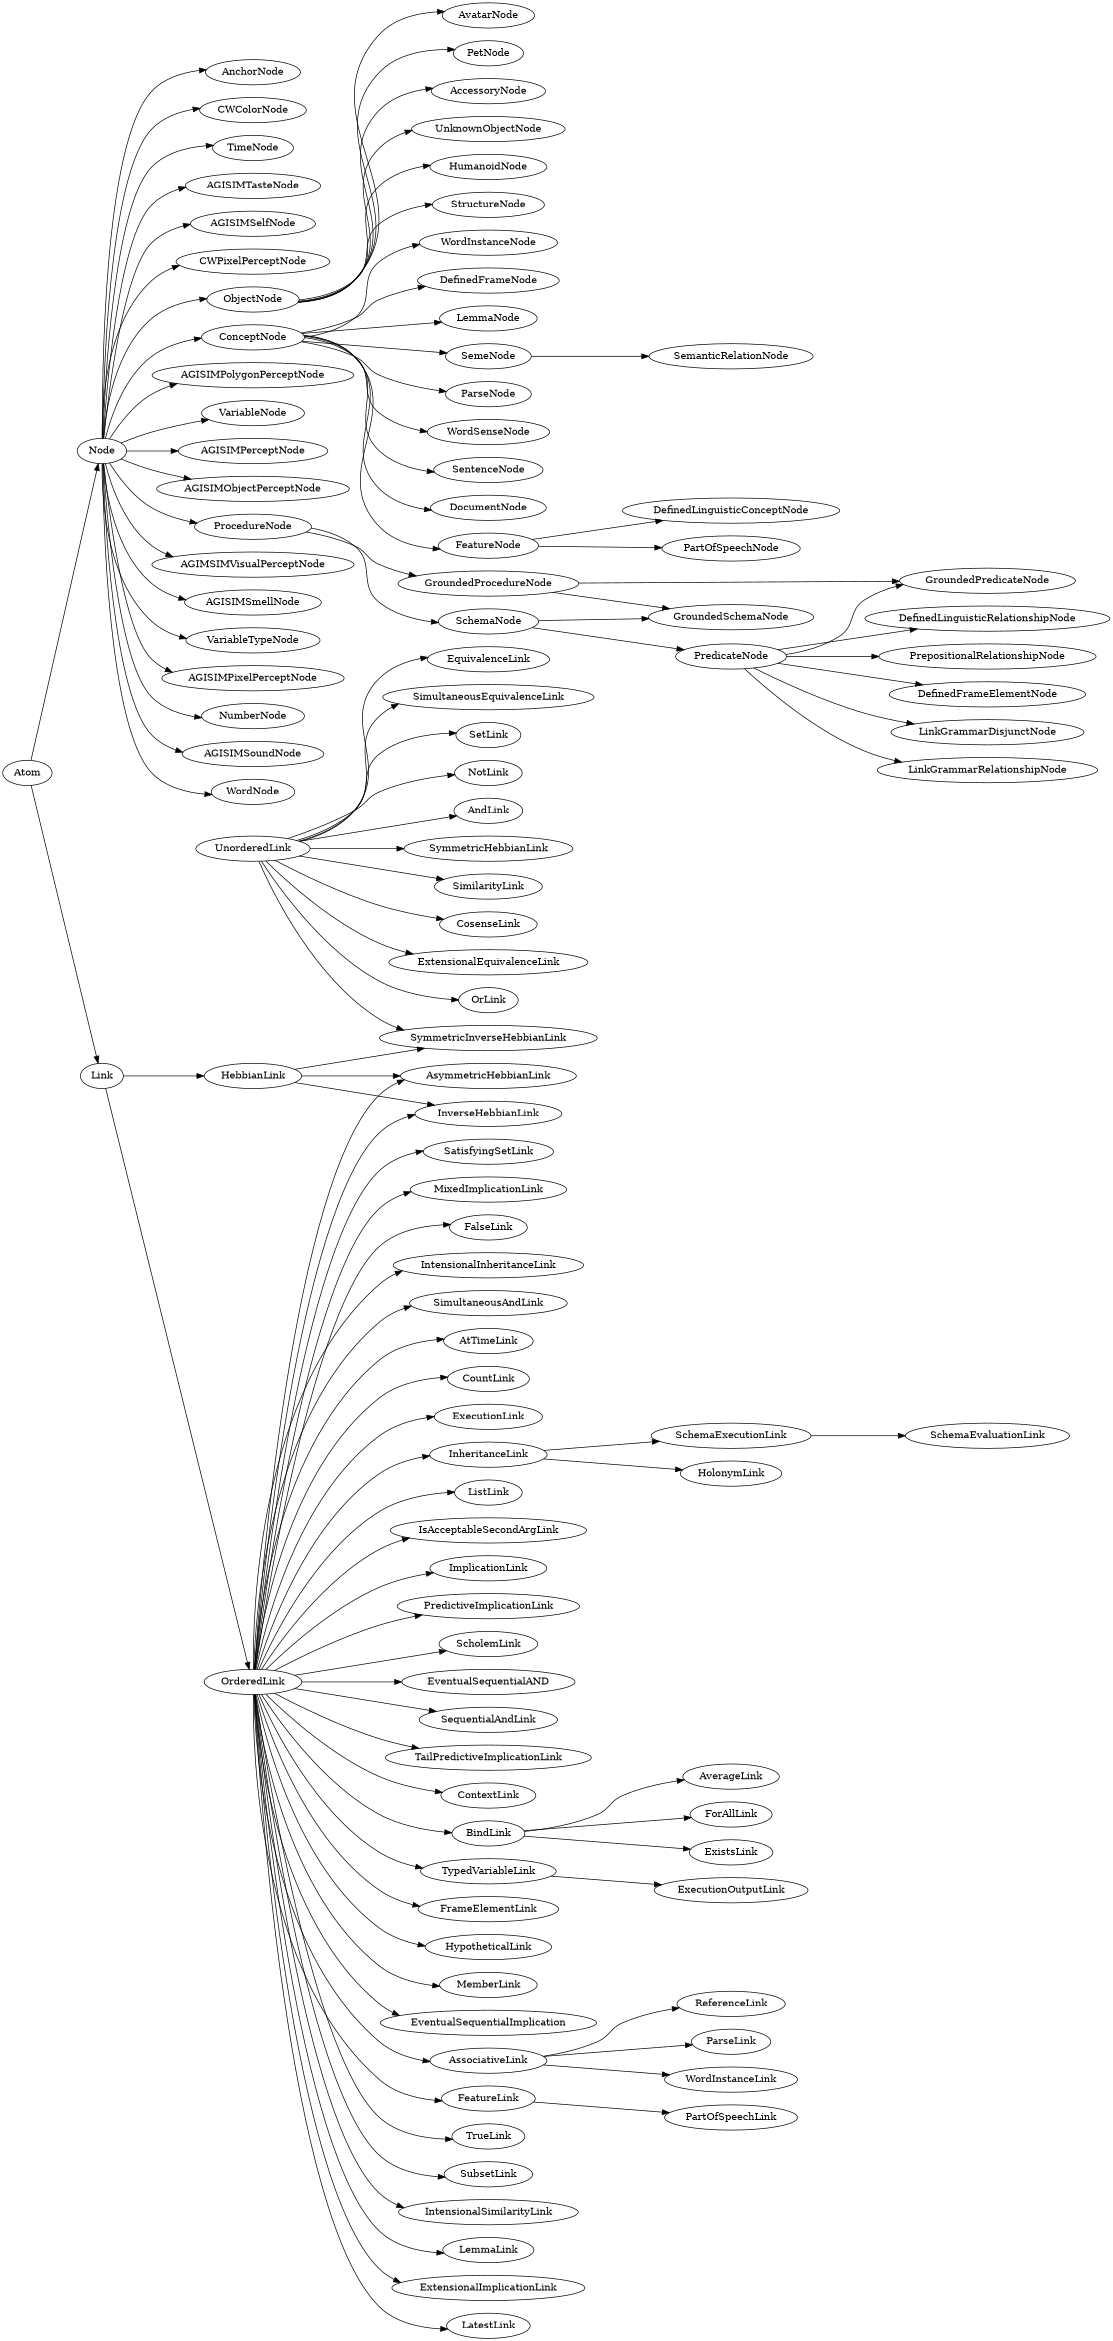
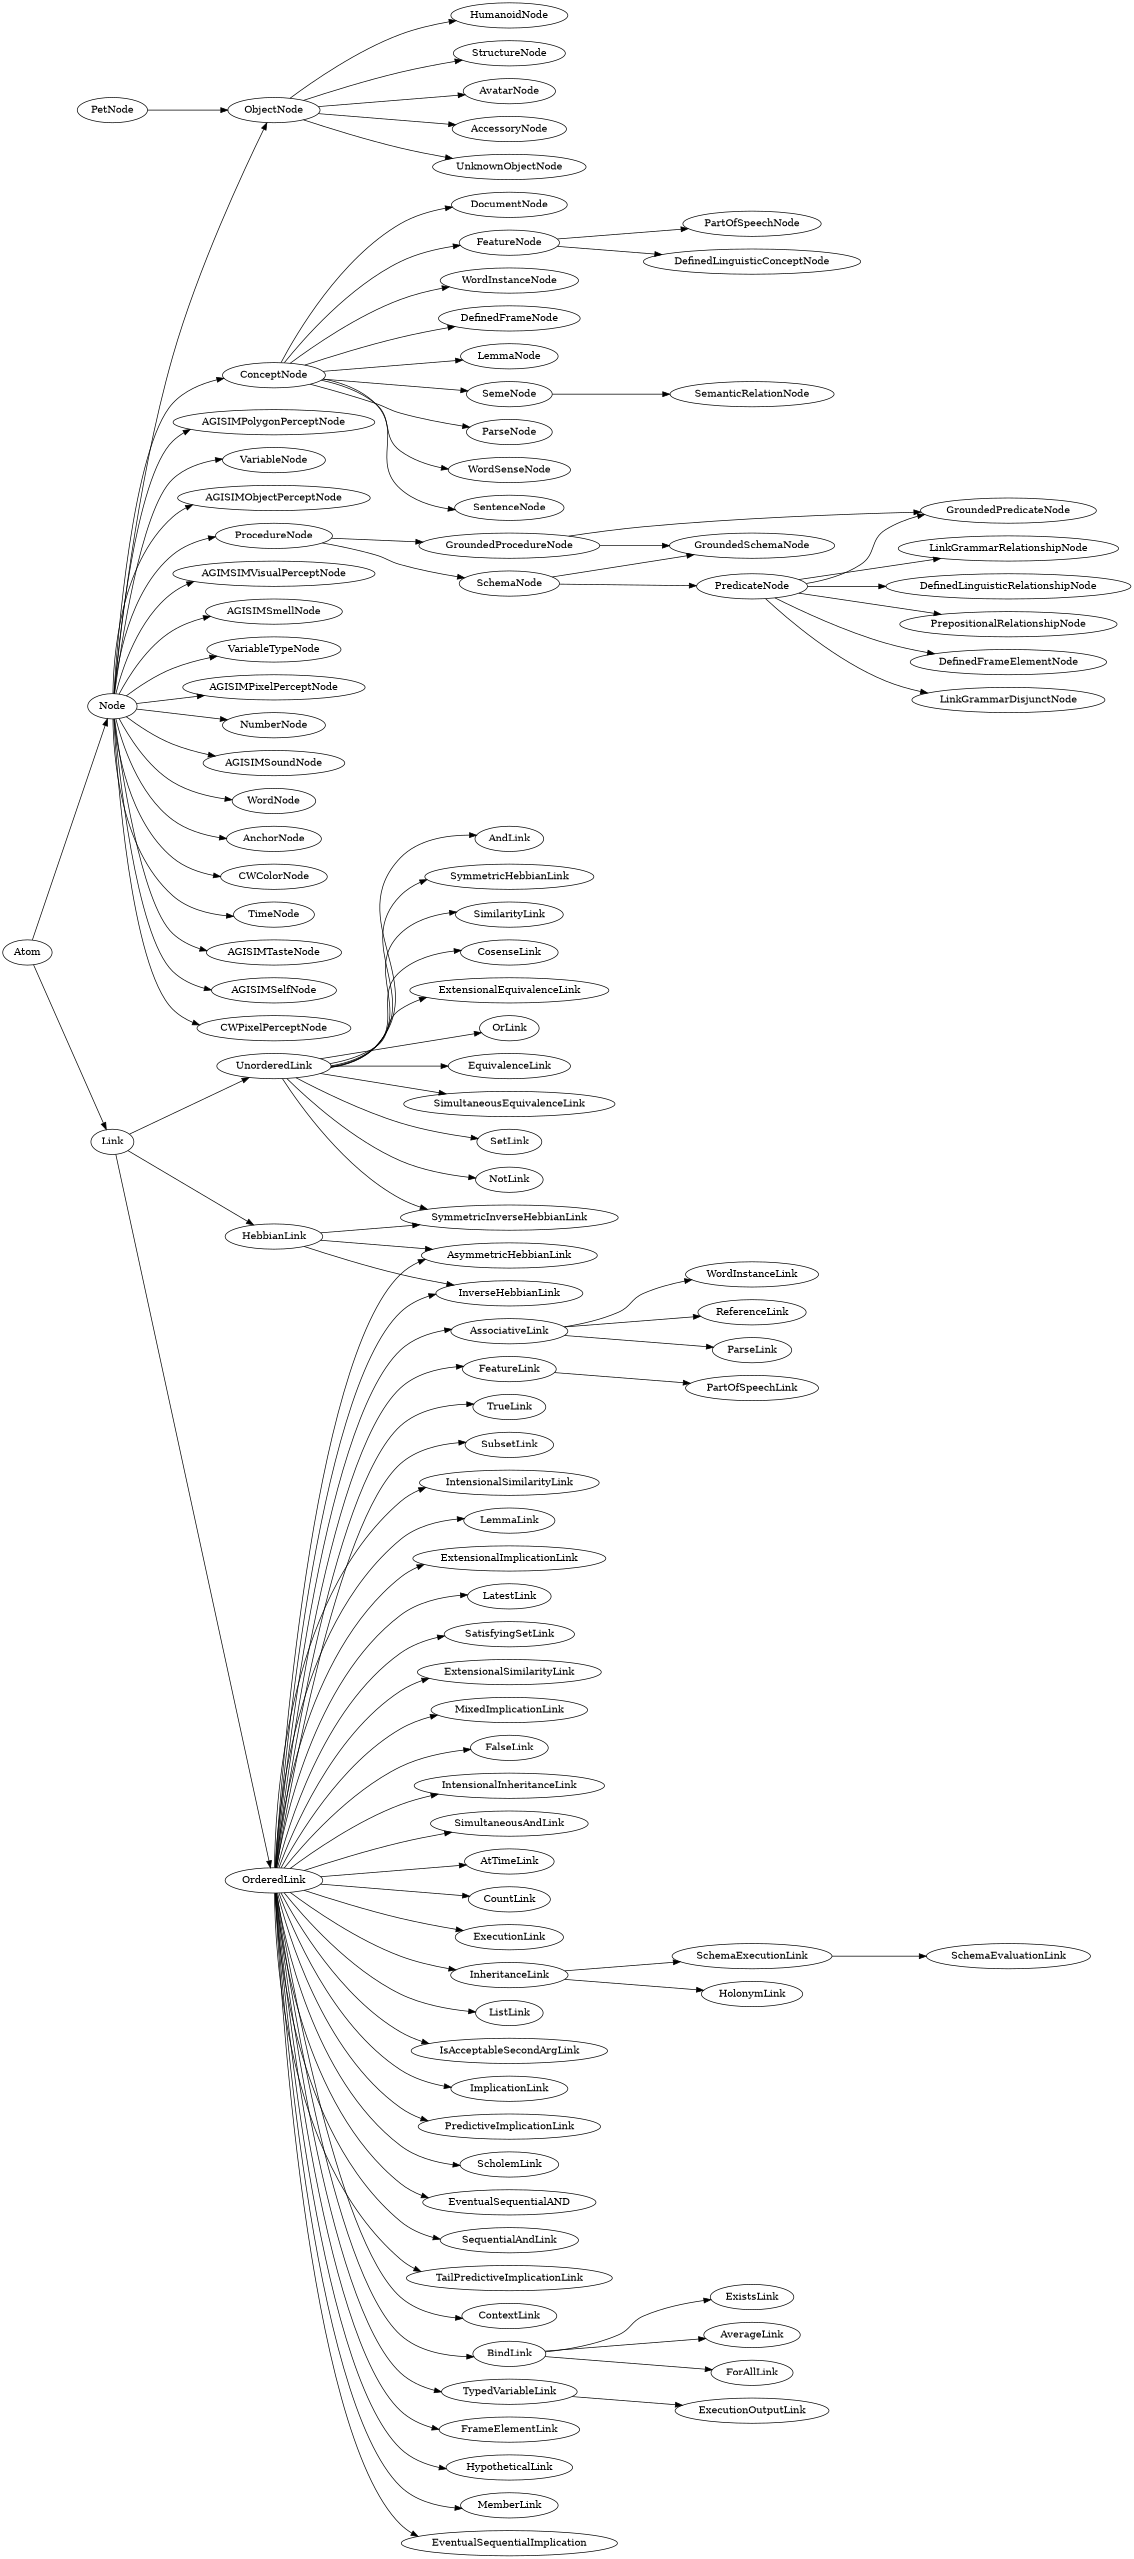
edge "ObjectNode" -> "PetNode": reversed
node "AGISIMPerceptNode": removed
edge "Link" -> "UnorderedLink": added
node "ExtensionalSimilarityLink": added
